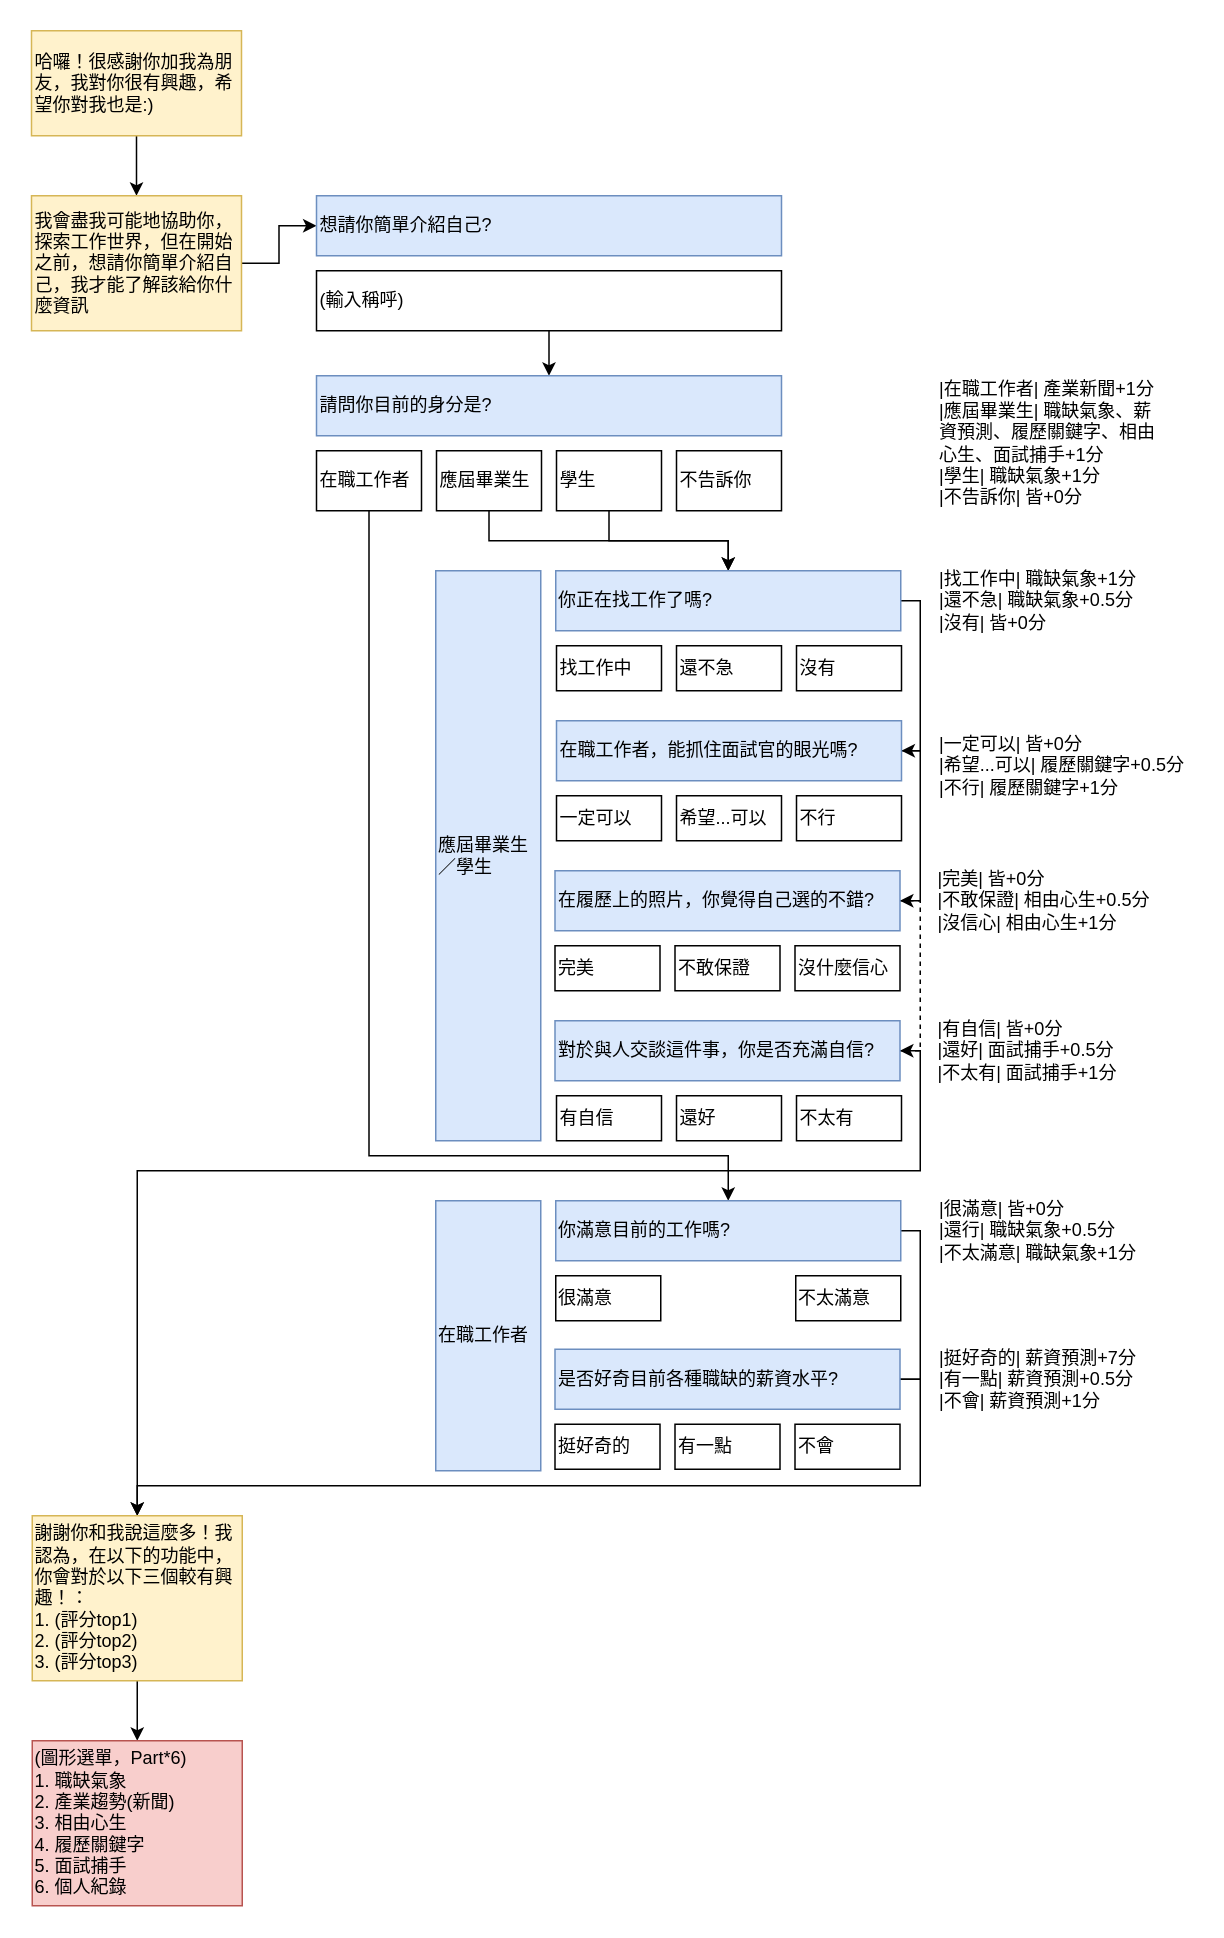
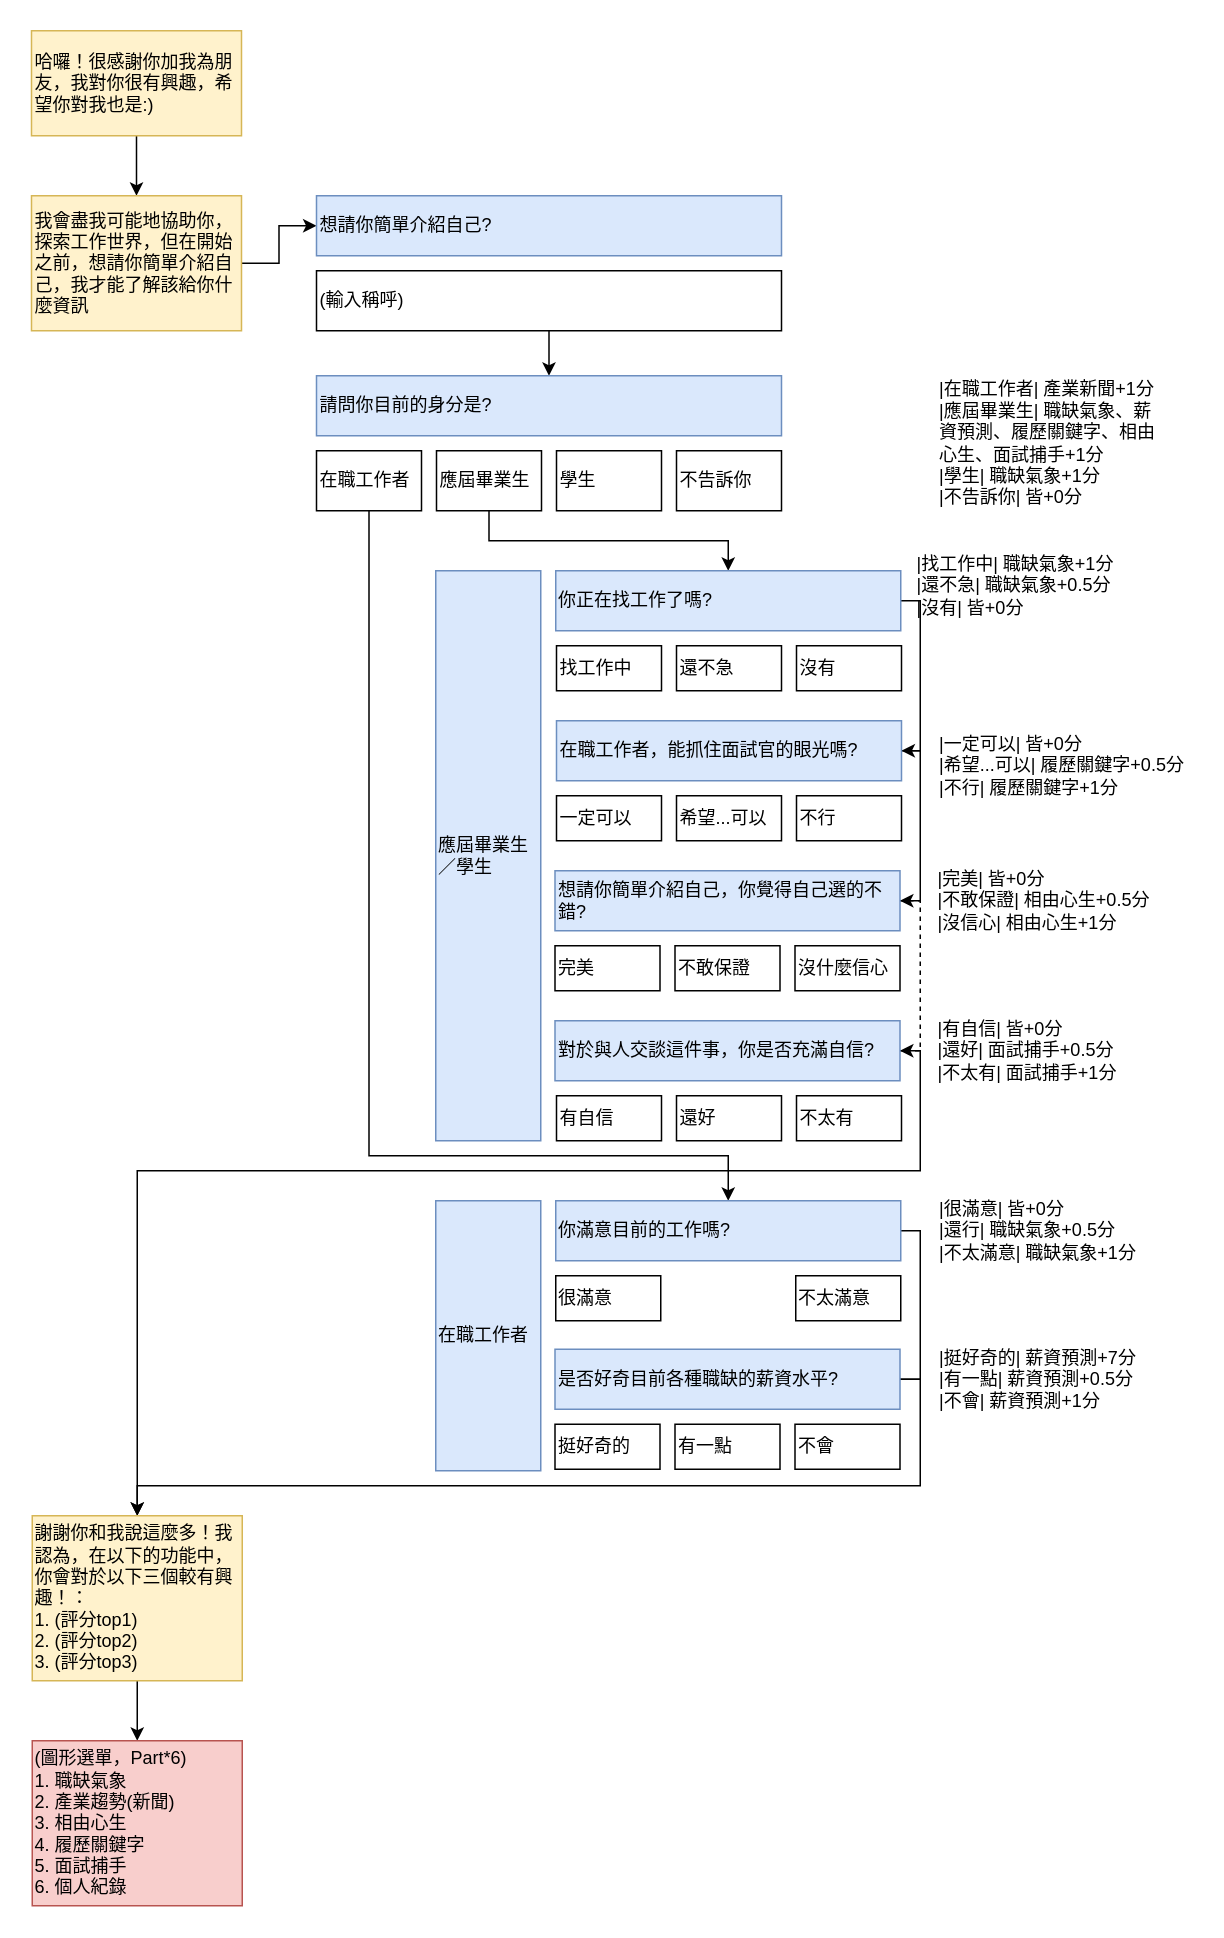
edge "學生" -> "你正在找工作了嗎?": removed
node "|找工作中| 職缺氣象+1分 |還不急| 職缺氣象+0.5分 |沒有| 皆+0分": moved (1041, 601) -> (1019, 586)
node "在履歷上的照片，你覺得自己選的不錯?": label "在履歷上的照片，你覺得自己選的不錯?" -> "想請你簡單介紹自己，你覺得自己選的不錯?"
